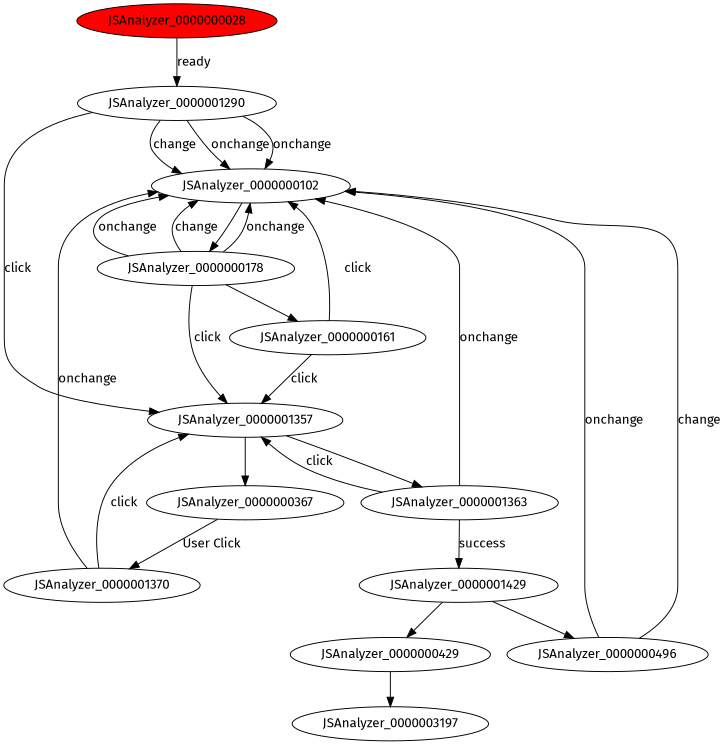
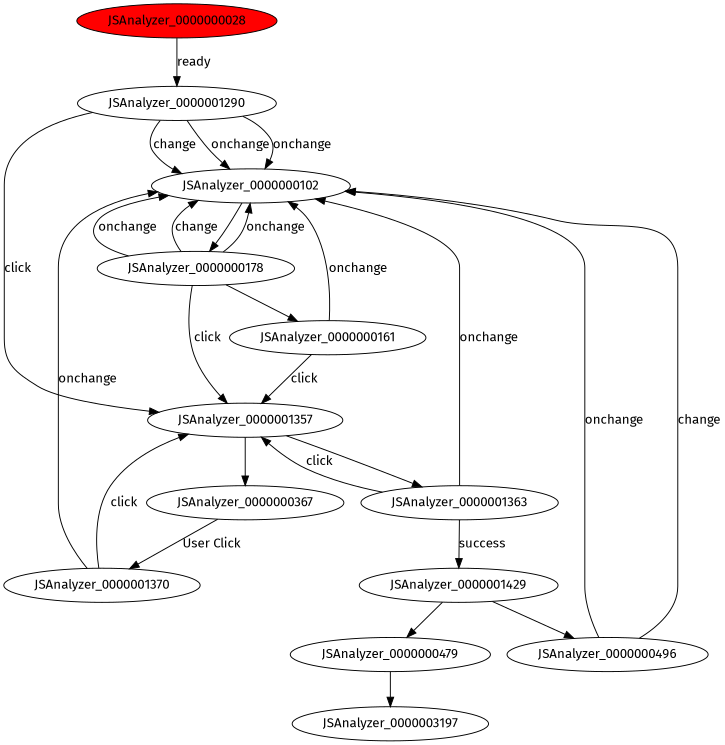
edge "JSAnalyzer_0000000161" -> "JSAnalyzer_0000000102": label "click" -> "onchange"
node "JSAnalyzer_0000000429": label "JSAnalyzer_0000000429" -> "JSAnalyzer_0000000479"
